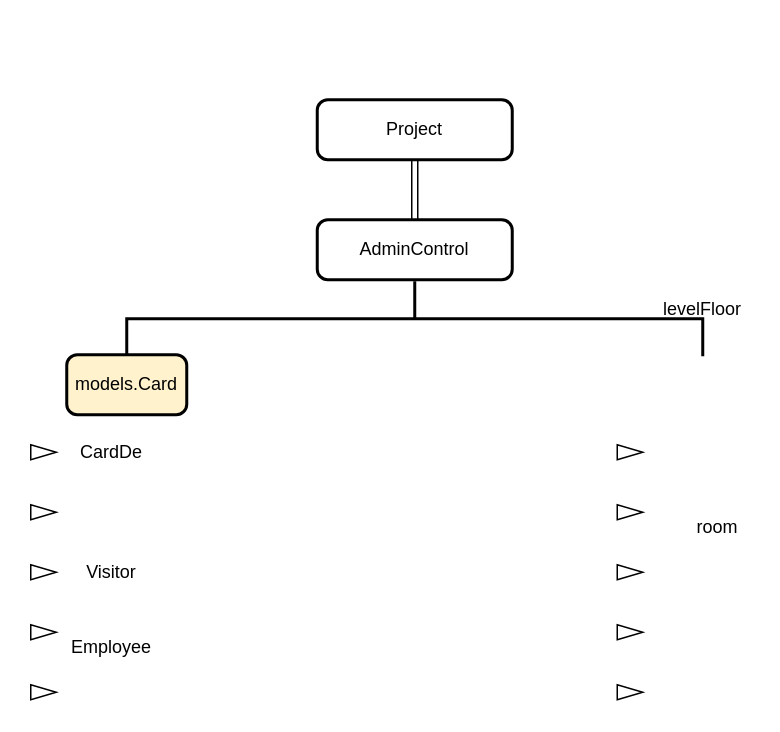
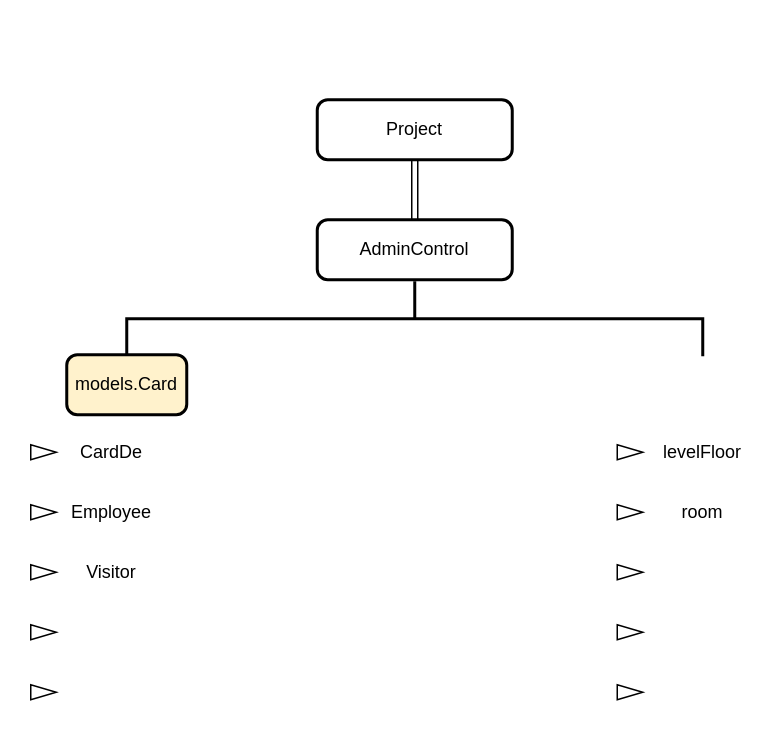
node "levelFloor": moved (703, 310) -> (703, 452)
node "room": moved (718, 527) -> (703, 512)
node "Employee": moved (112, 647) -> (112, 512)
